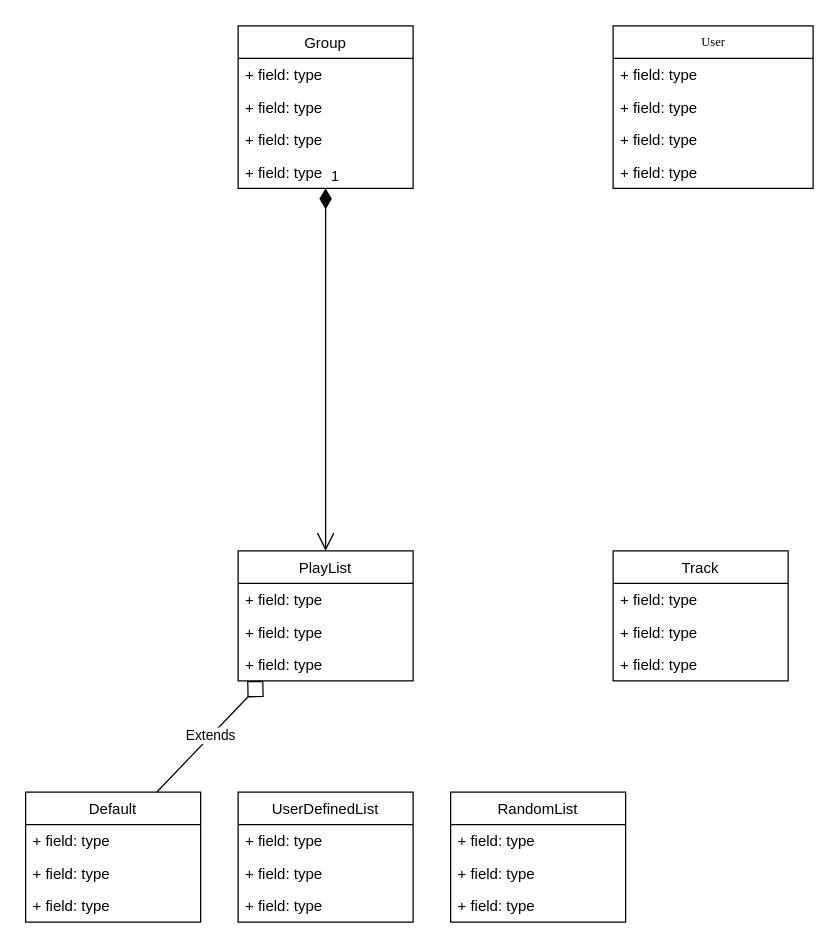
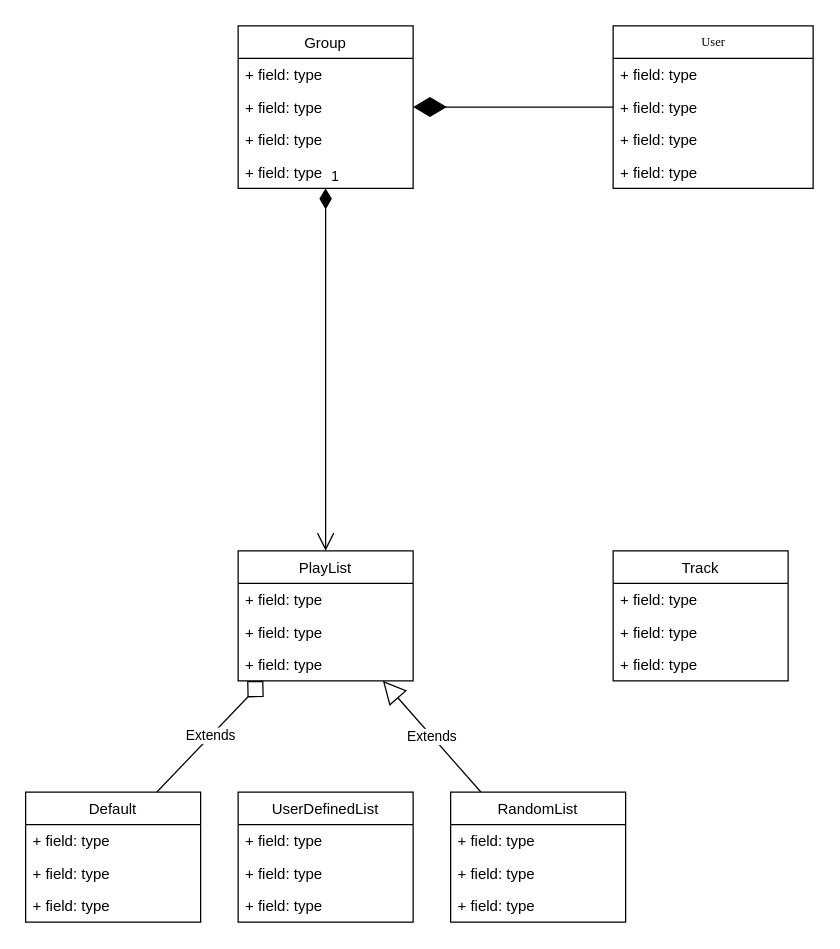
edge "User" -> "Group": added
edge "RandomList" -> "PlayList": added, label "Extends"
